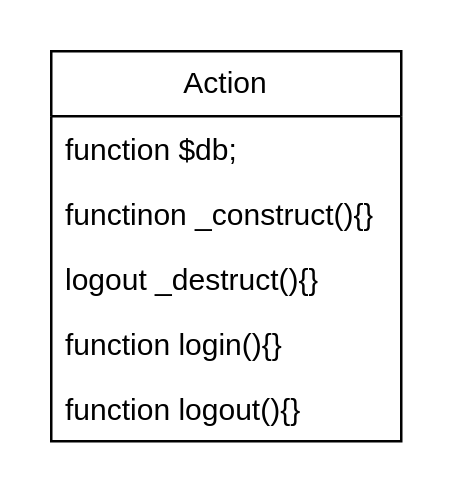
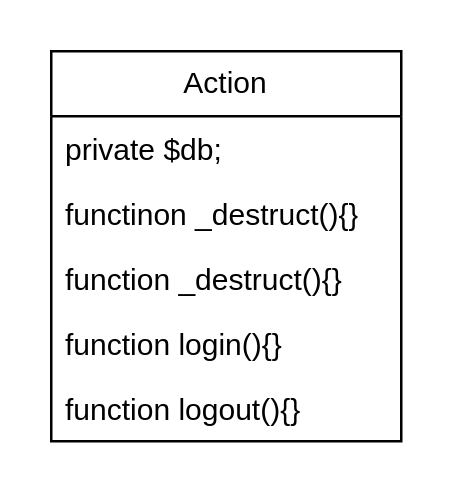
node "function $db;": label "function $db;" -> "private $db;"
node "functinon _construct(){}": label "functinon _construct(){}" -> "functinon _destruct(){}"
node "logout _destruct(){}": label "logout _destruct(){}" -> "function _destruct(){}"
